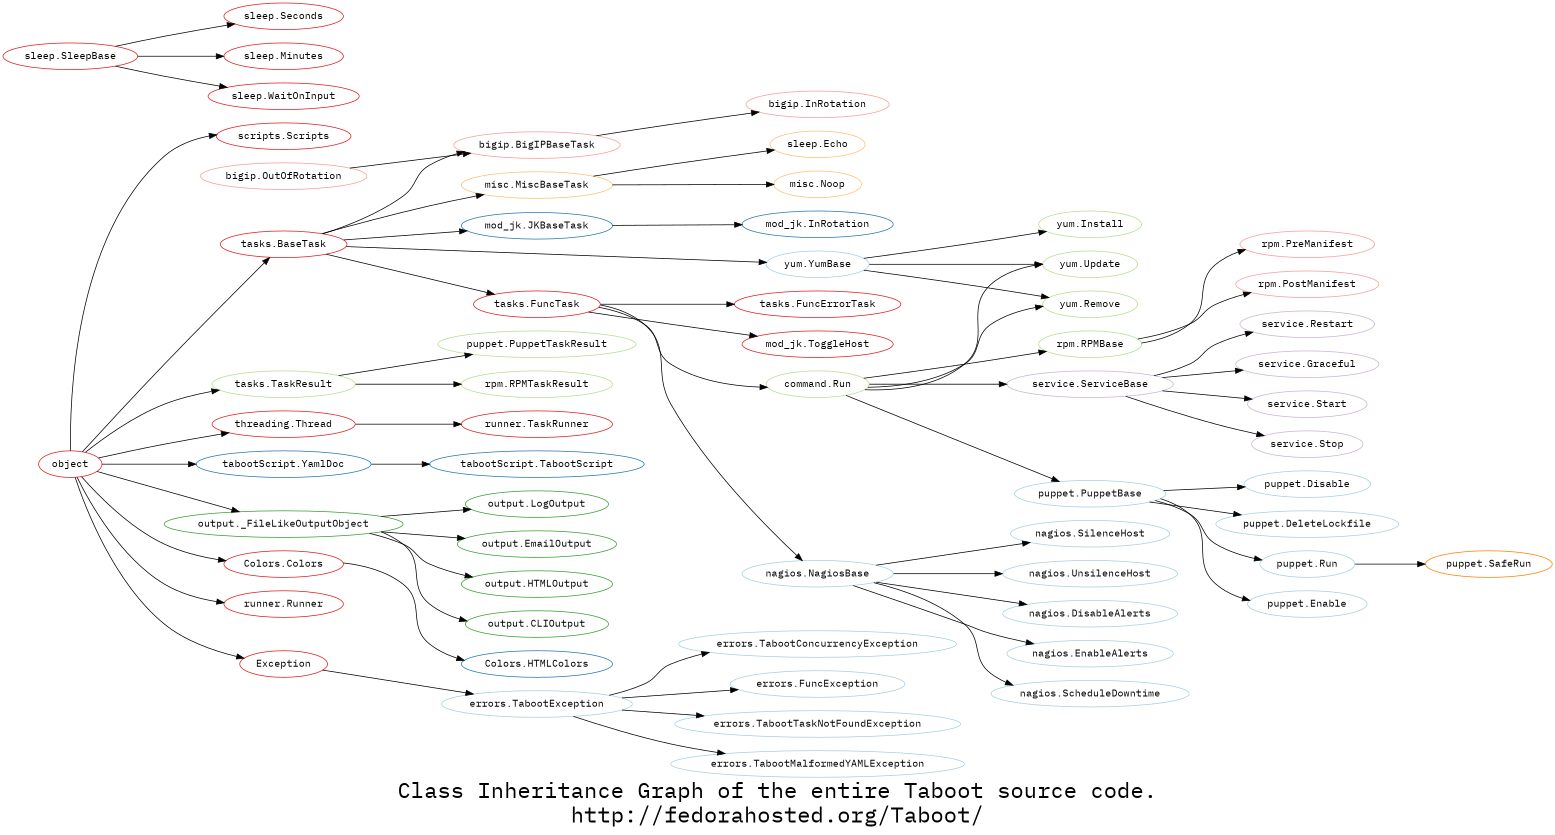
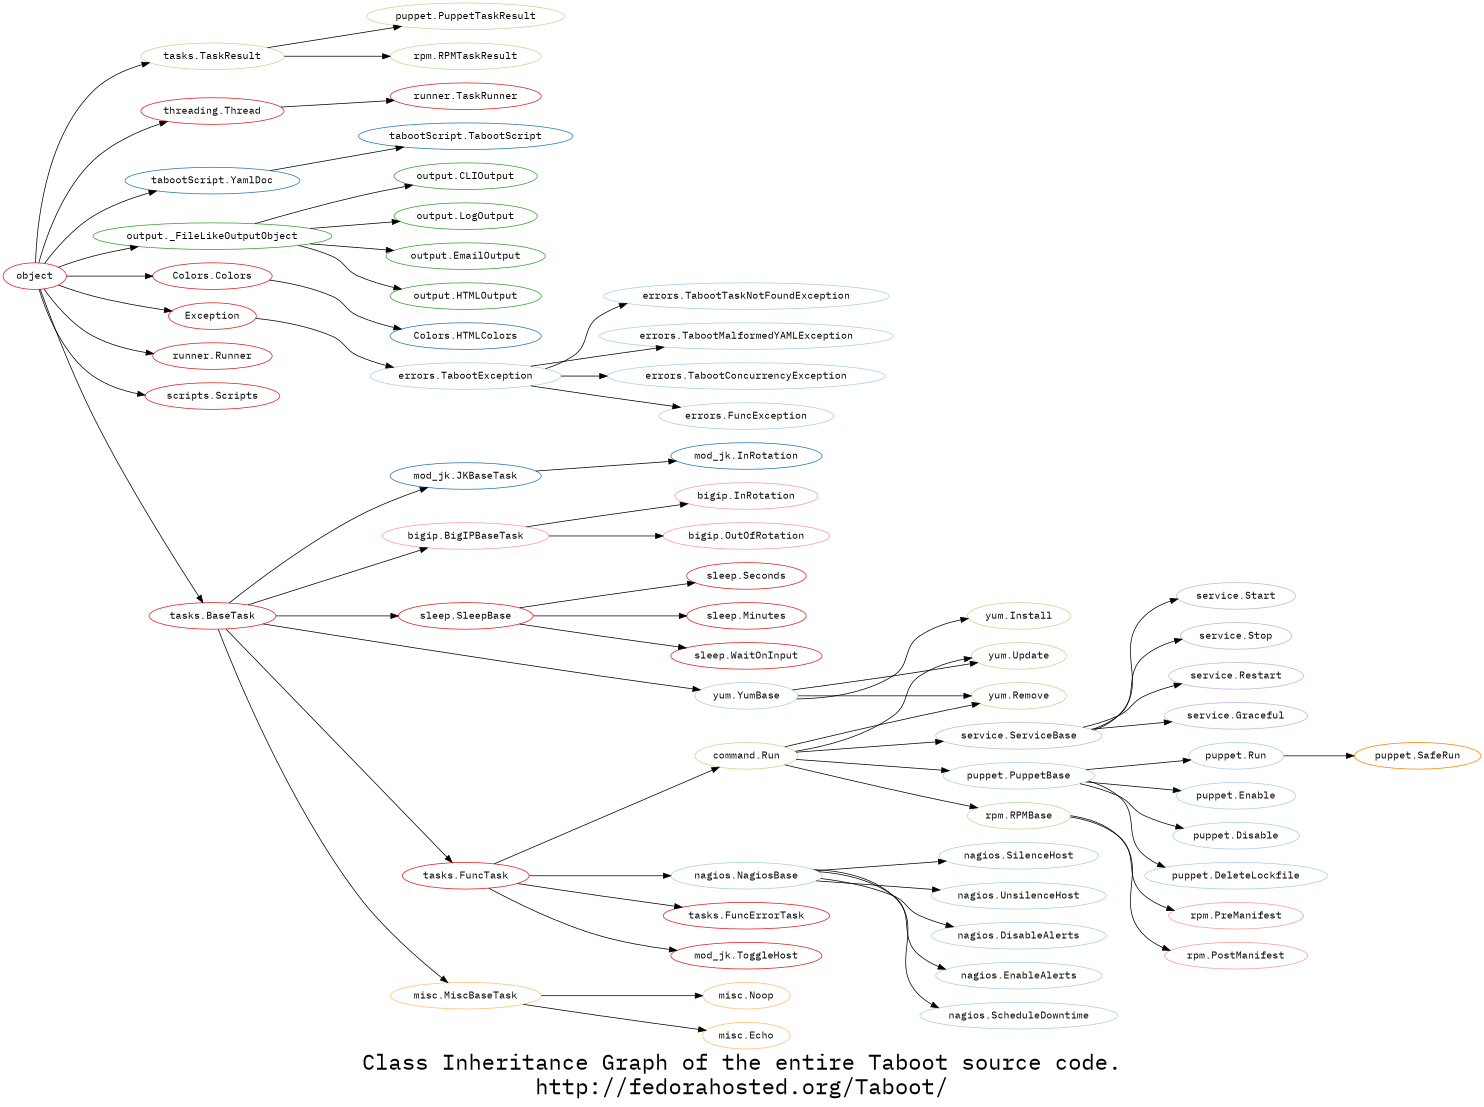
node "sleep.Echo": label "sleep.Echo" -> "misc.Echo"
edge "bigip.OutOfRotation" -> "bigip.BigIPBaseTask": reversed
edge "tasks.BaseTask" -> "sleep.SleepBase": added
